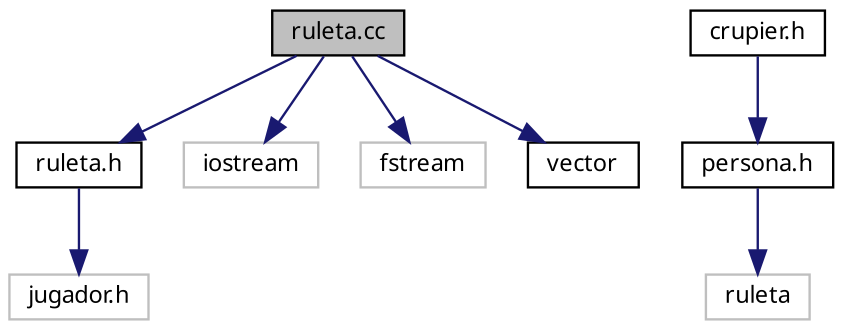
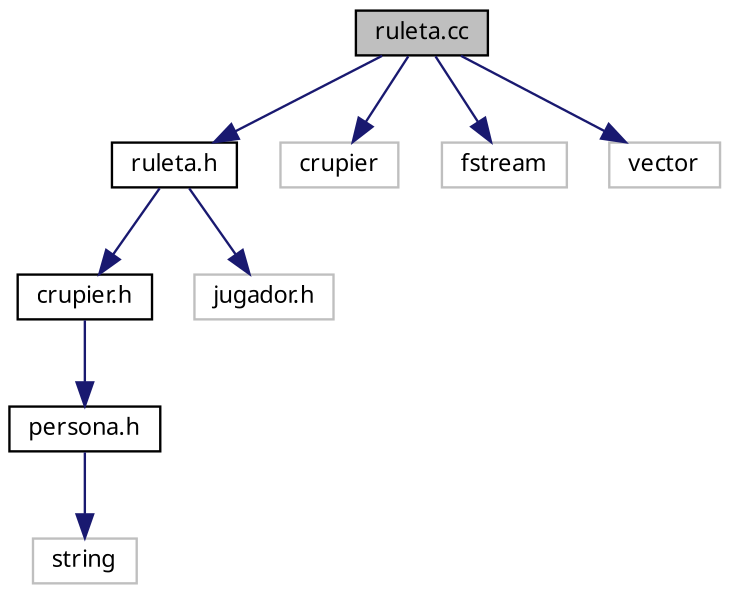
node "iostream": label "iostream" -> "crupier"
node "vector": color black -> grey75
edge "ruleta.h" -> "crupier.h": added
node "ruleta": label "ruleta" -> "string"
